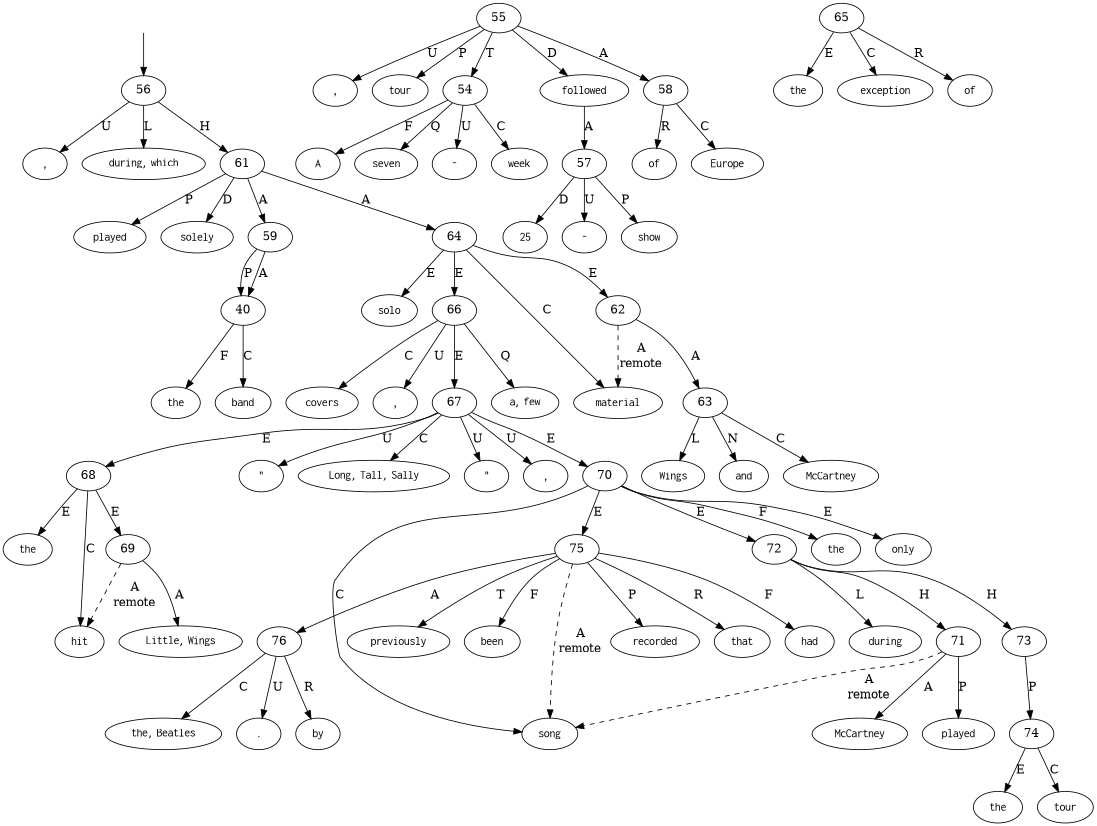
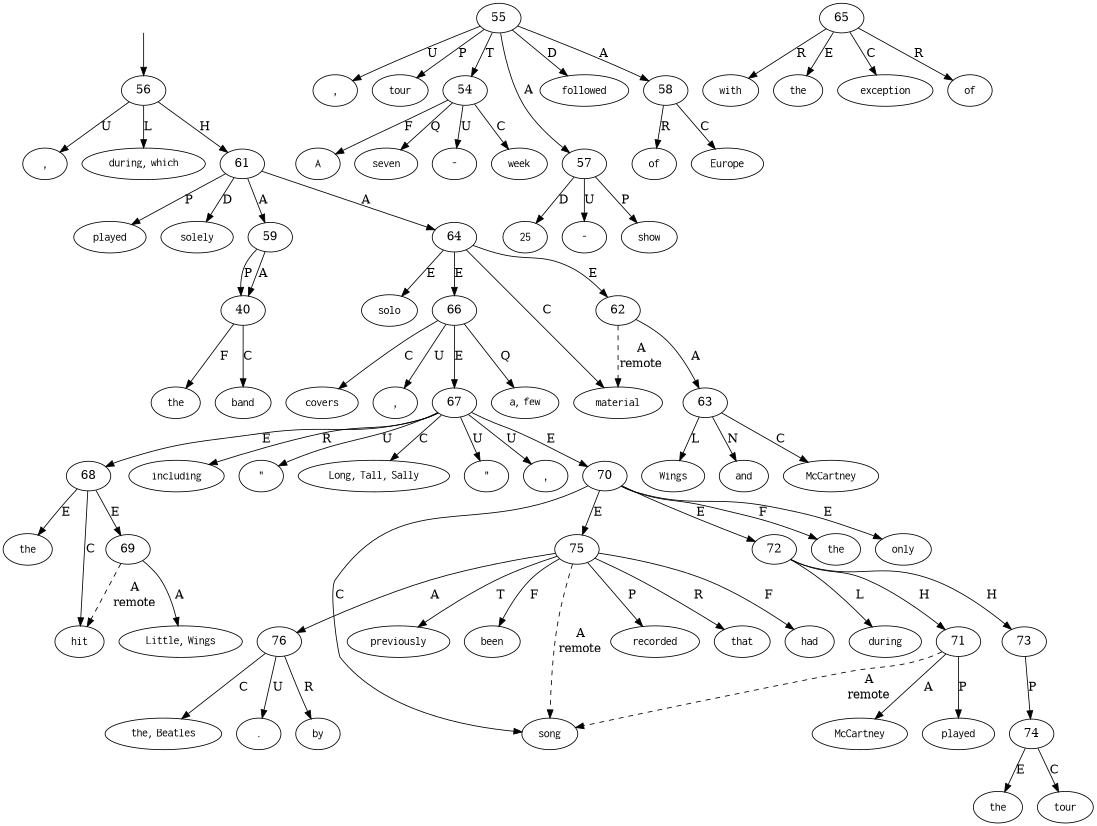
node "with": added
edge "followed" -> "57": now "55" -> "57"
node "including": added
